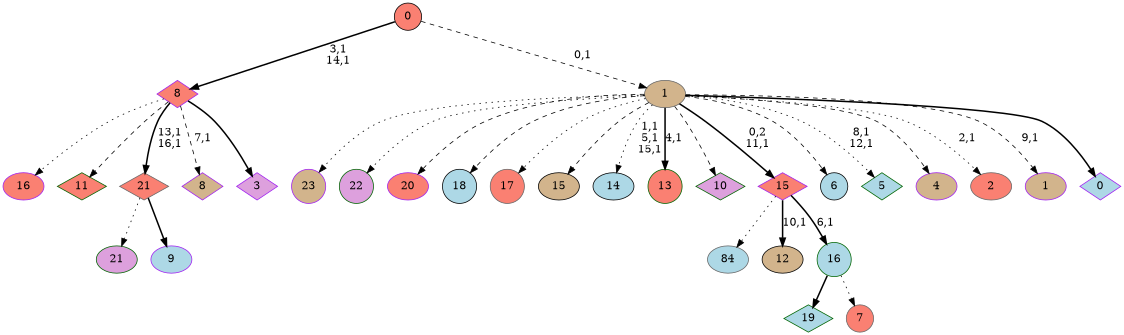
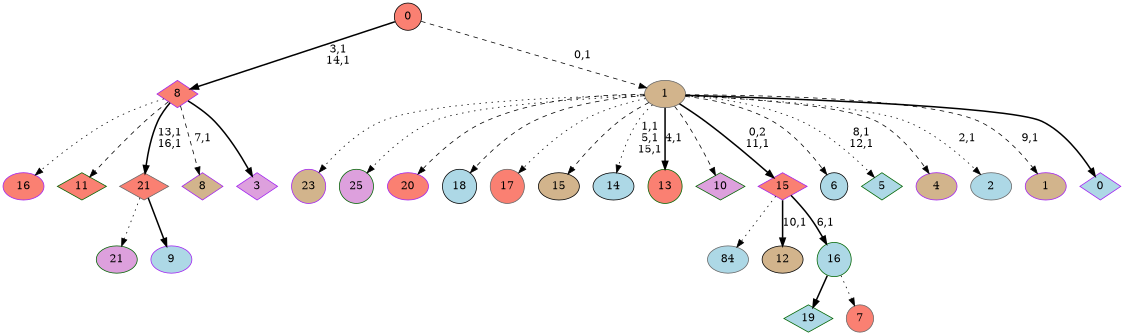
node "22": label "22" -> "25"
node "2": fillcolor salmon -> lightblue
